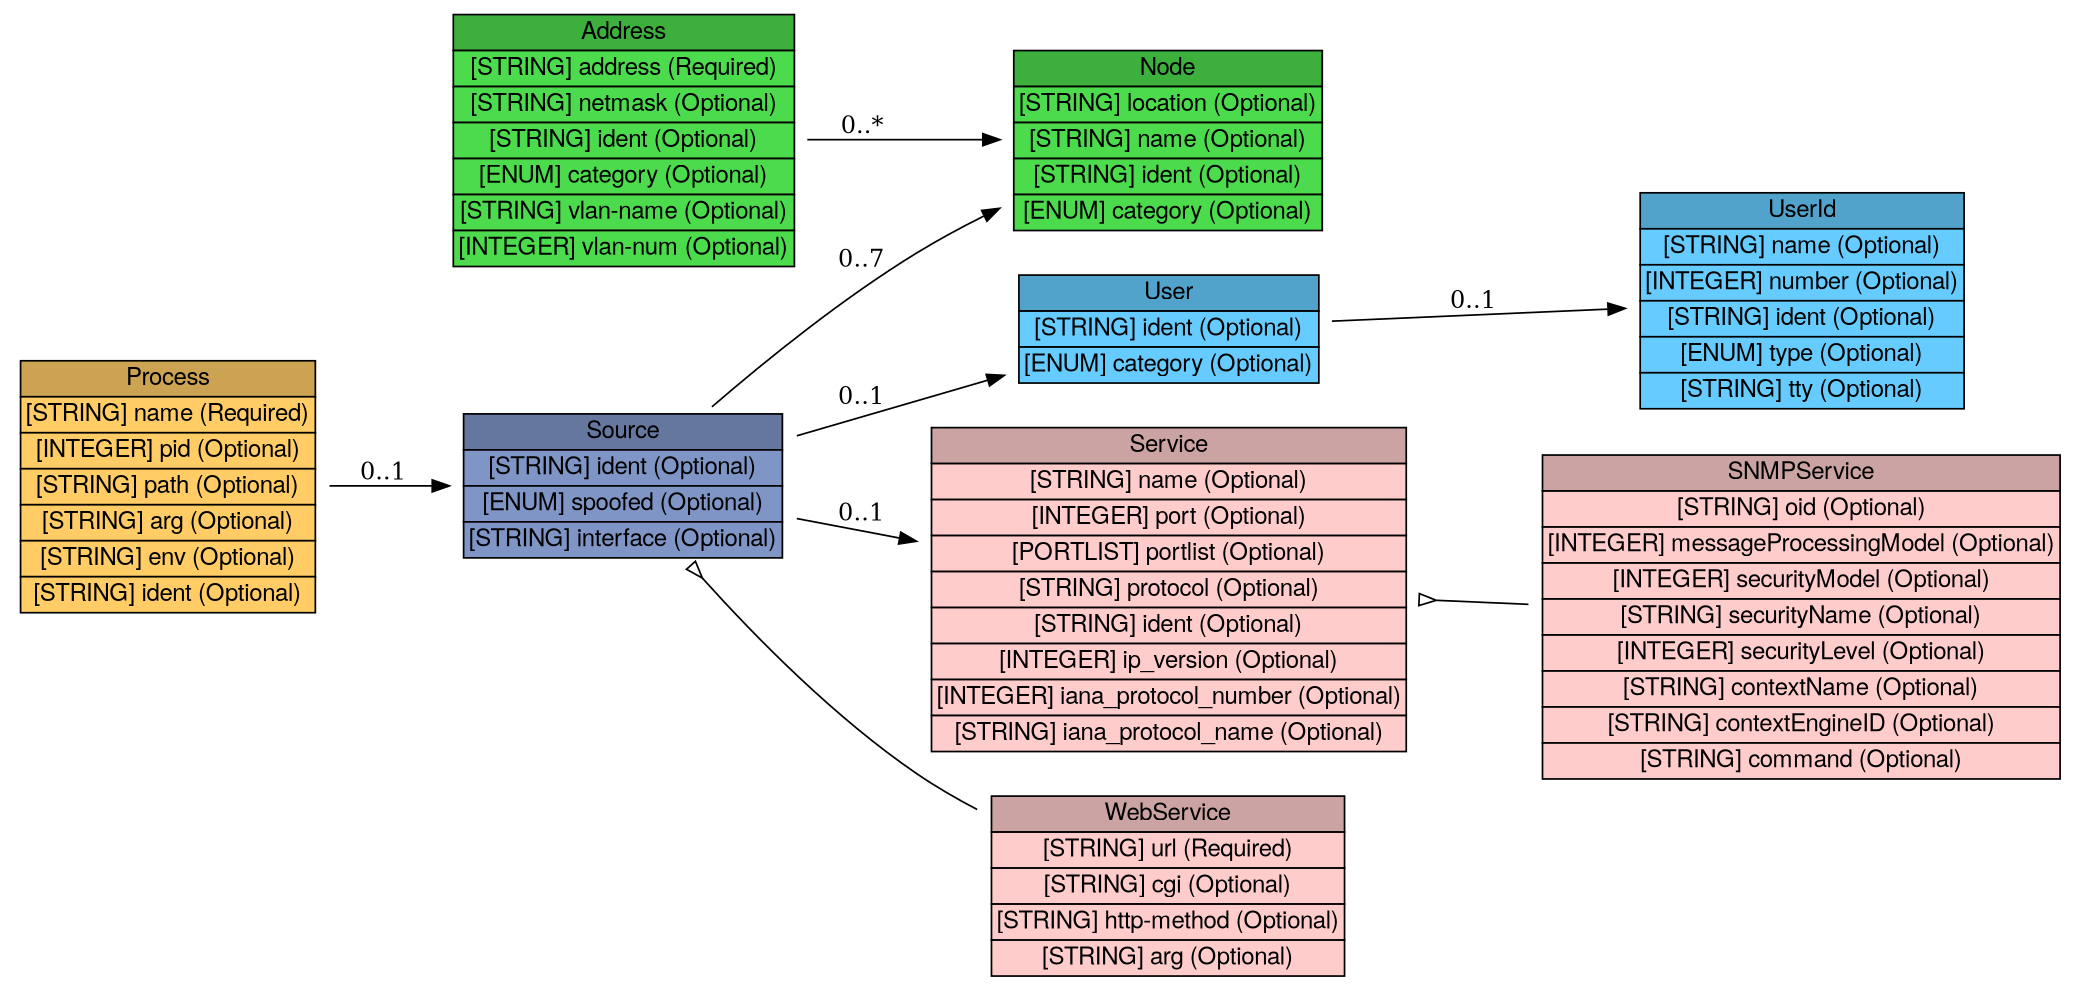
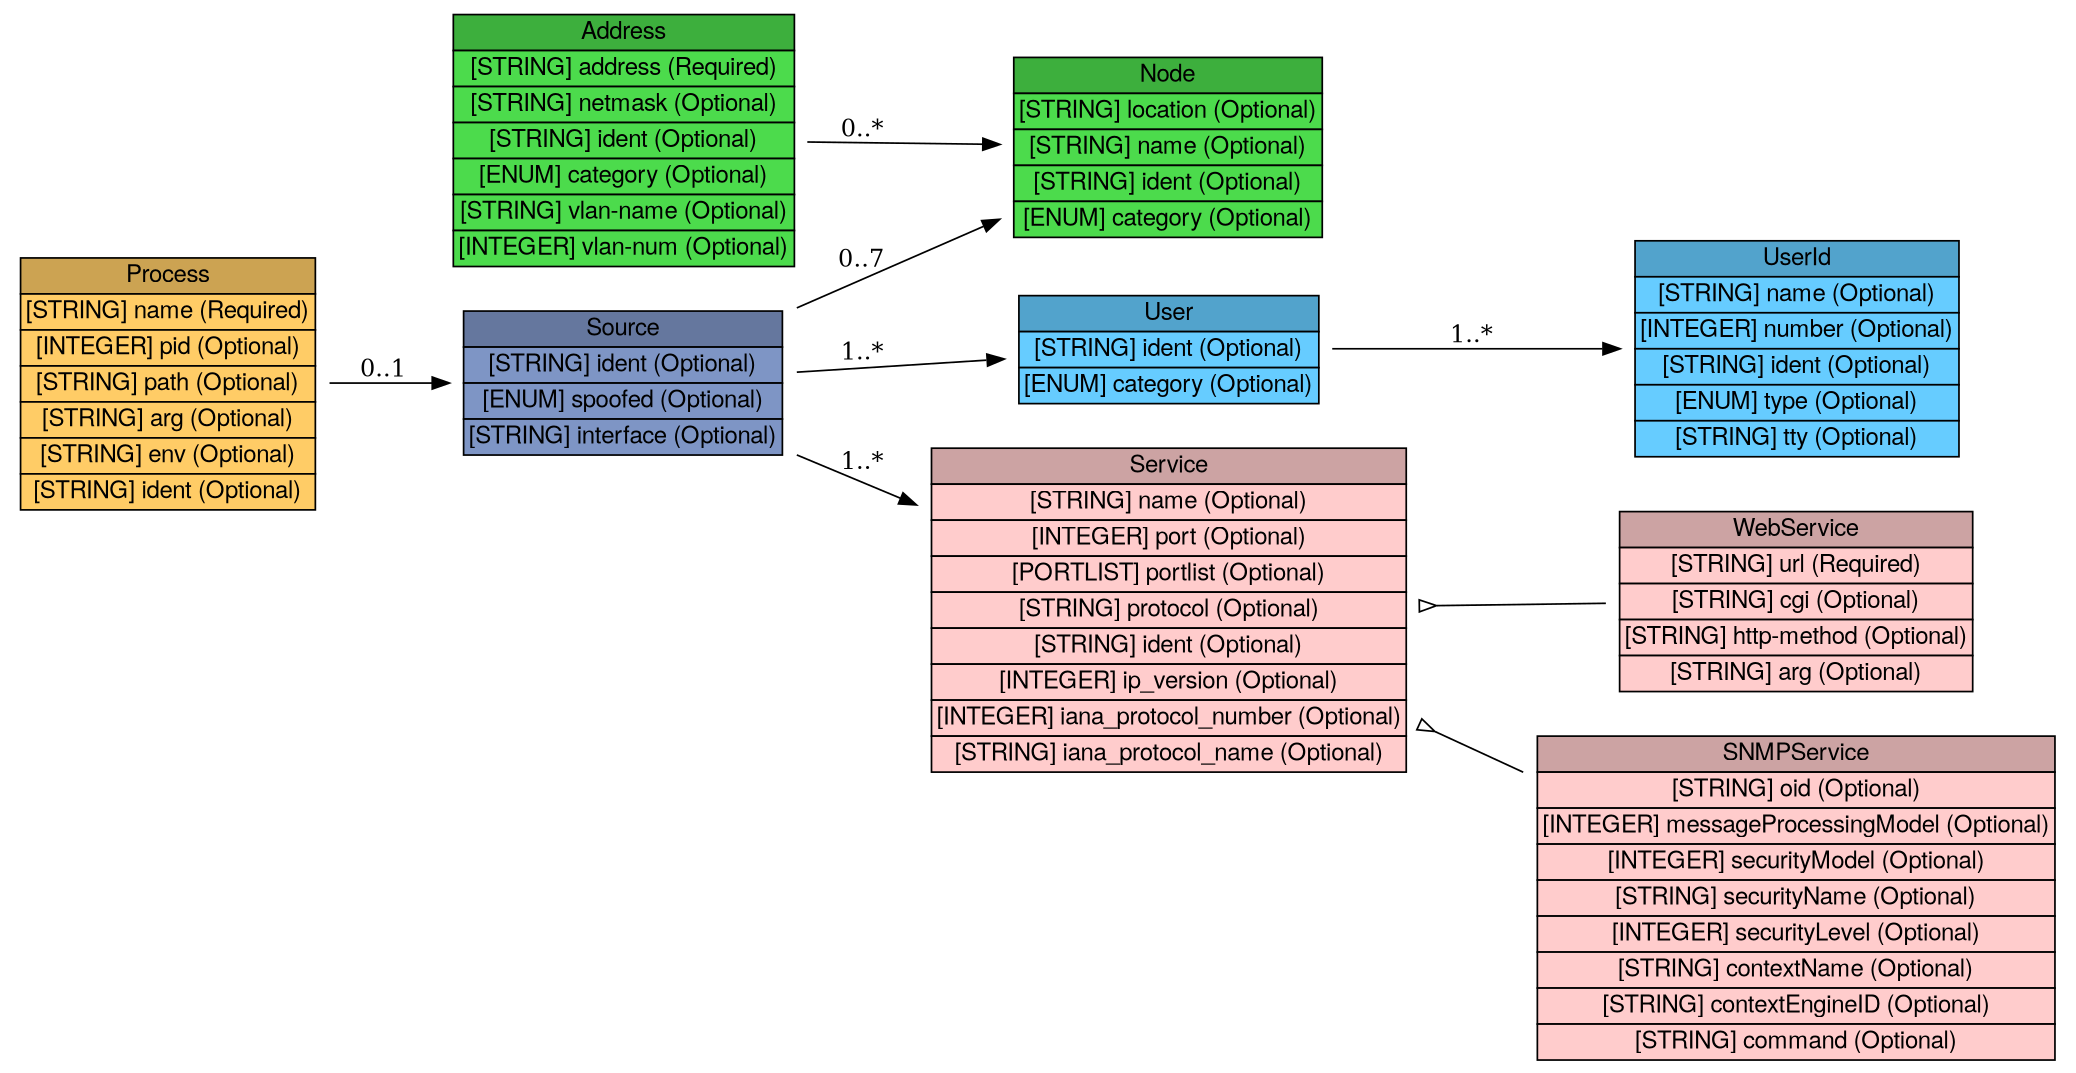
edge "User" -> "UserId": label "0..1" -> "1..*"
edge "Source" -> "User": label "0..1" -> "1..*"
edge "Source" -> "Service": label "0..1" -> "1..*"
edge "WebService" -> "Source": now "WebService" -> "Service"
